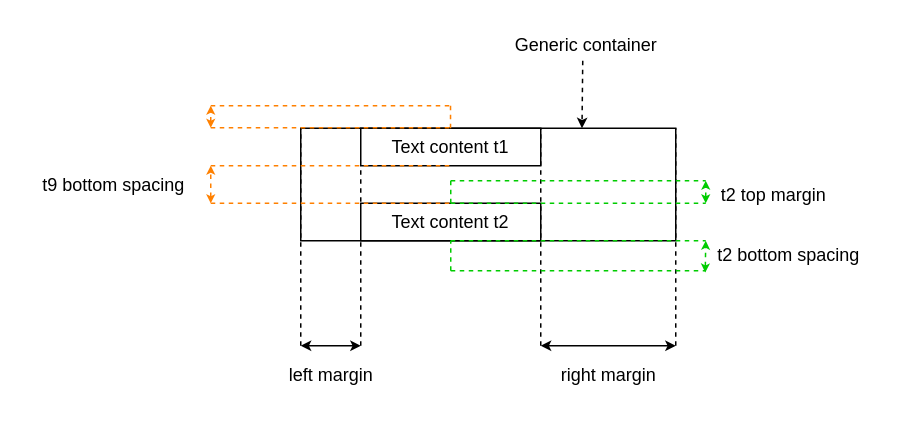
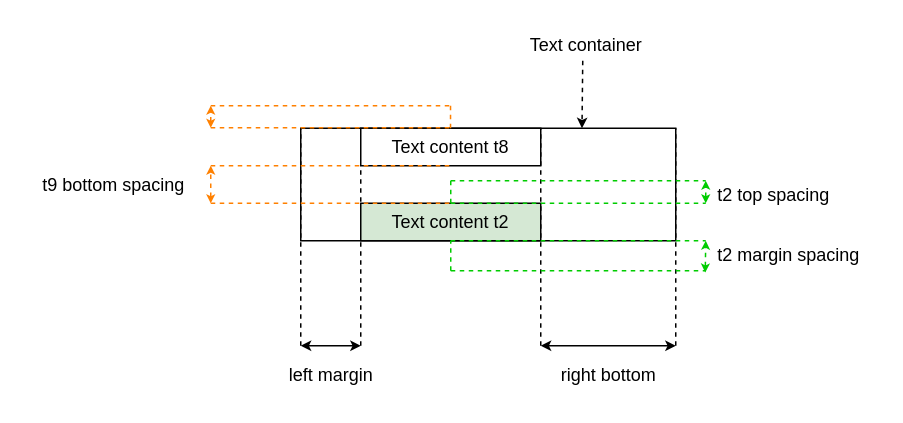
node "Generic container": label "Generic container" -> "Text container"
node "Text content t1": label "Text content t1" -> "Text content t8"
node "t2 top margin": label "t2 top margin" -> "t2 top spacing"
node "Text content t2": fillcolor #ffffff -> #d5e8d4
node "t2 bottom spacing": label "t2 bottom spacing" -> "t2 margin spacing"
node "right margin": label "right margin" -> "right bottom"
